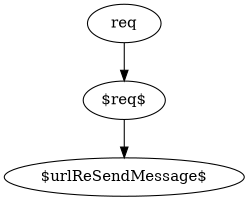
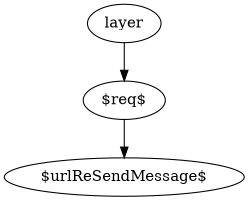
node "req": label "req" -> "layer"
